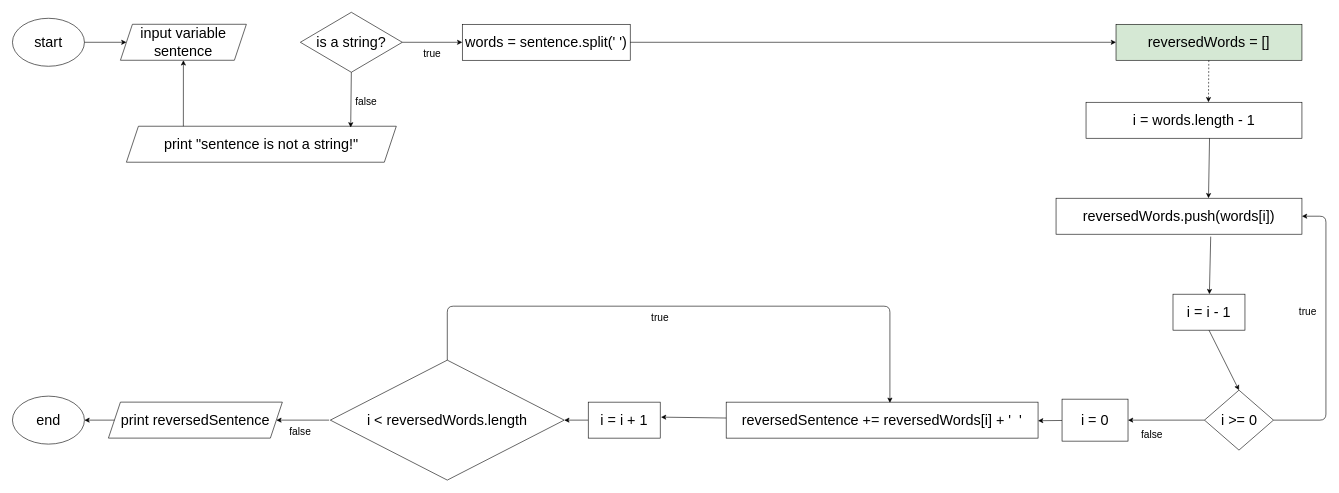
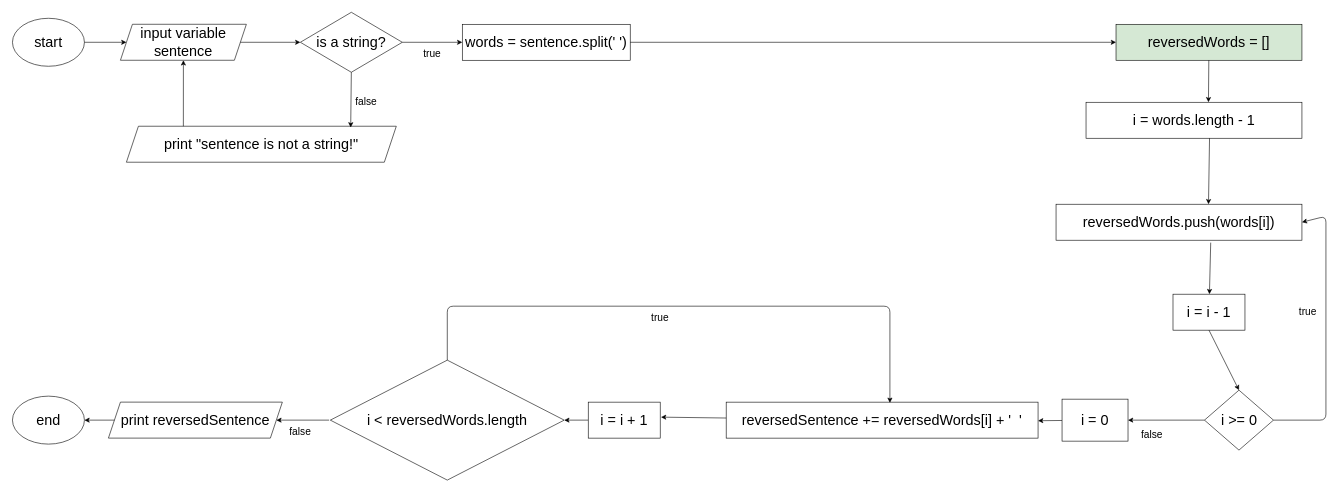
edge "input variable sentence" -> "is a string?": added
edge "reversedWords = []" -> "i = words.length - 1": style dashed -> solid
node "reversedWords.push(words[i])": moved (1179, 216) -> (1179, 222)
